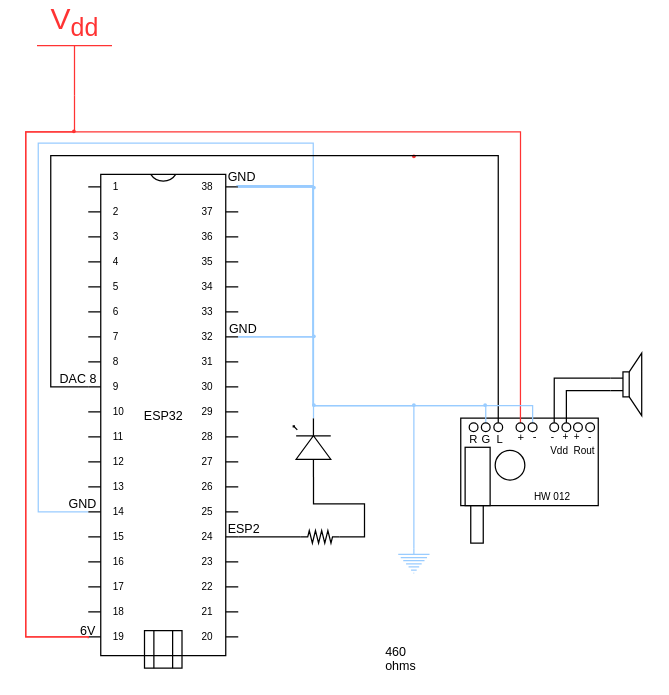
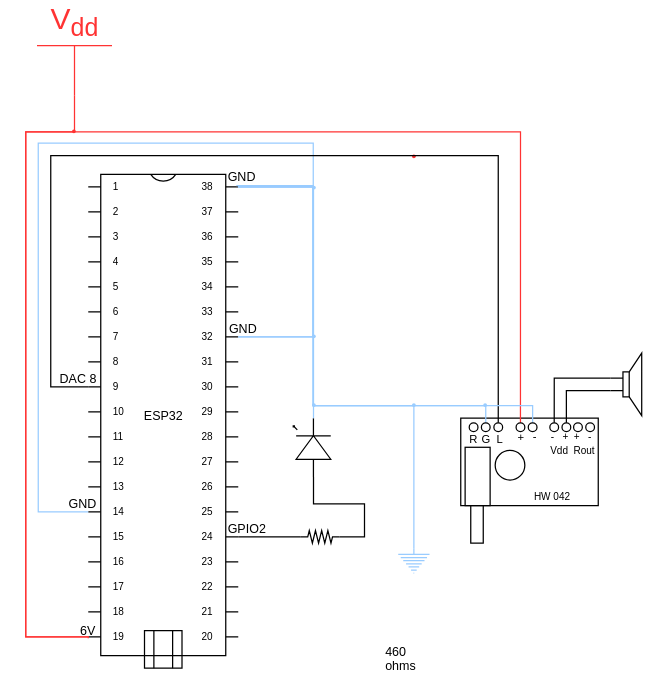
node "HW 012": label "HW 012" -> "HW 042"
node "ESP2": label "ESP2" -> "GPIO2"
